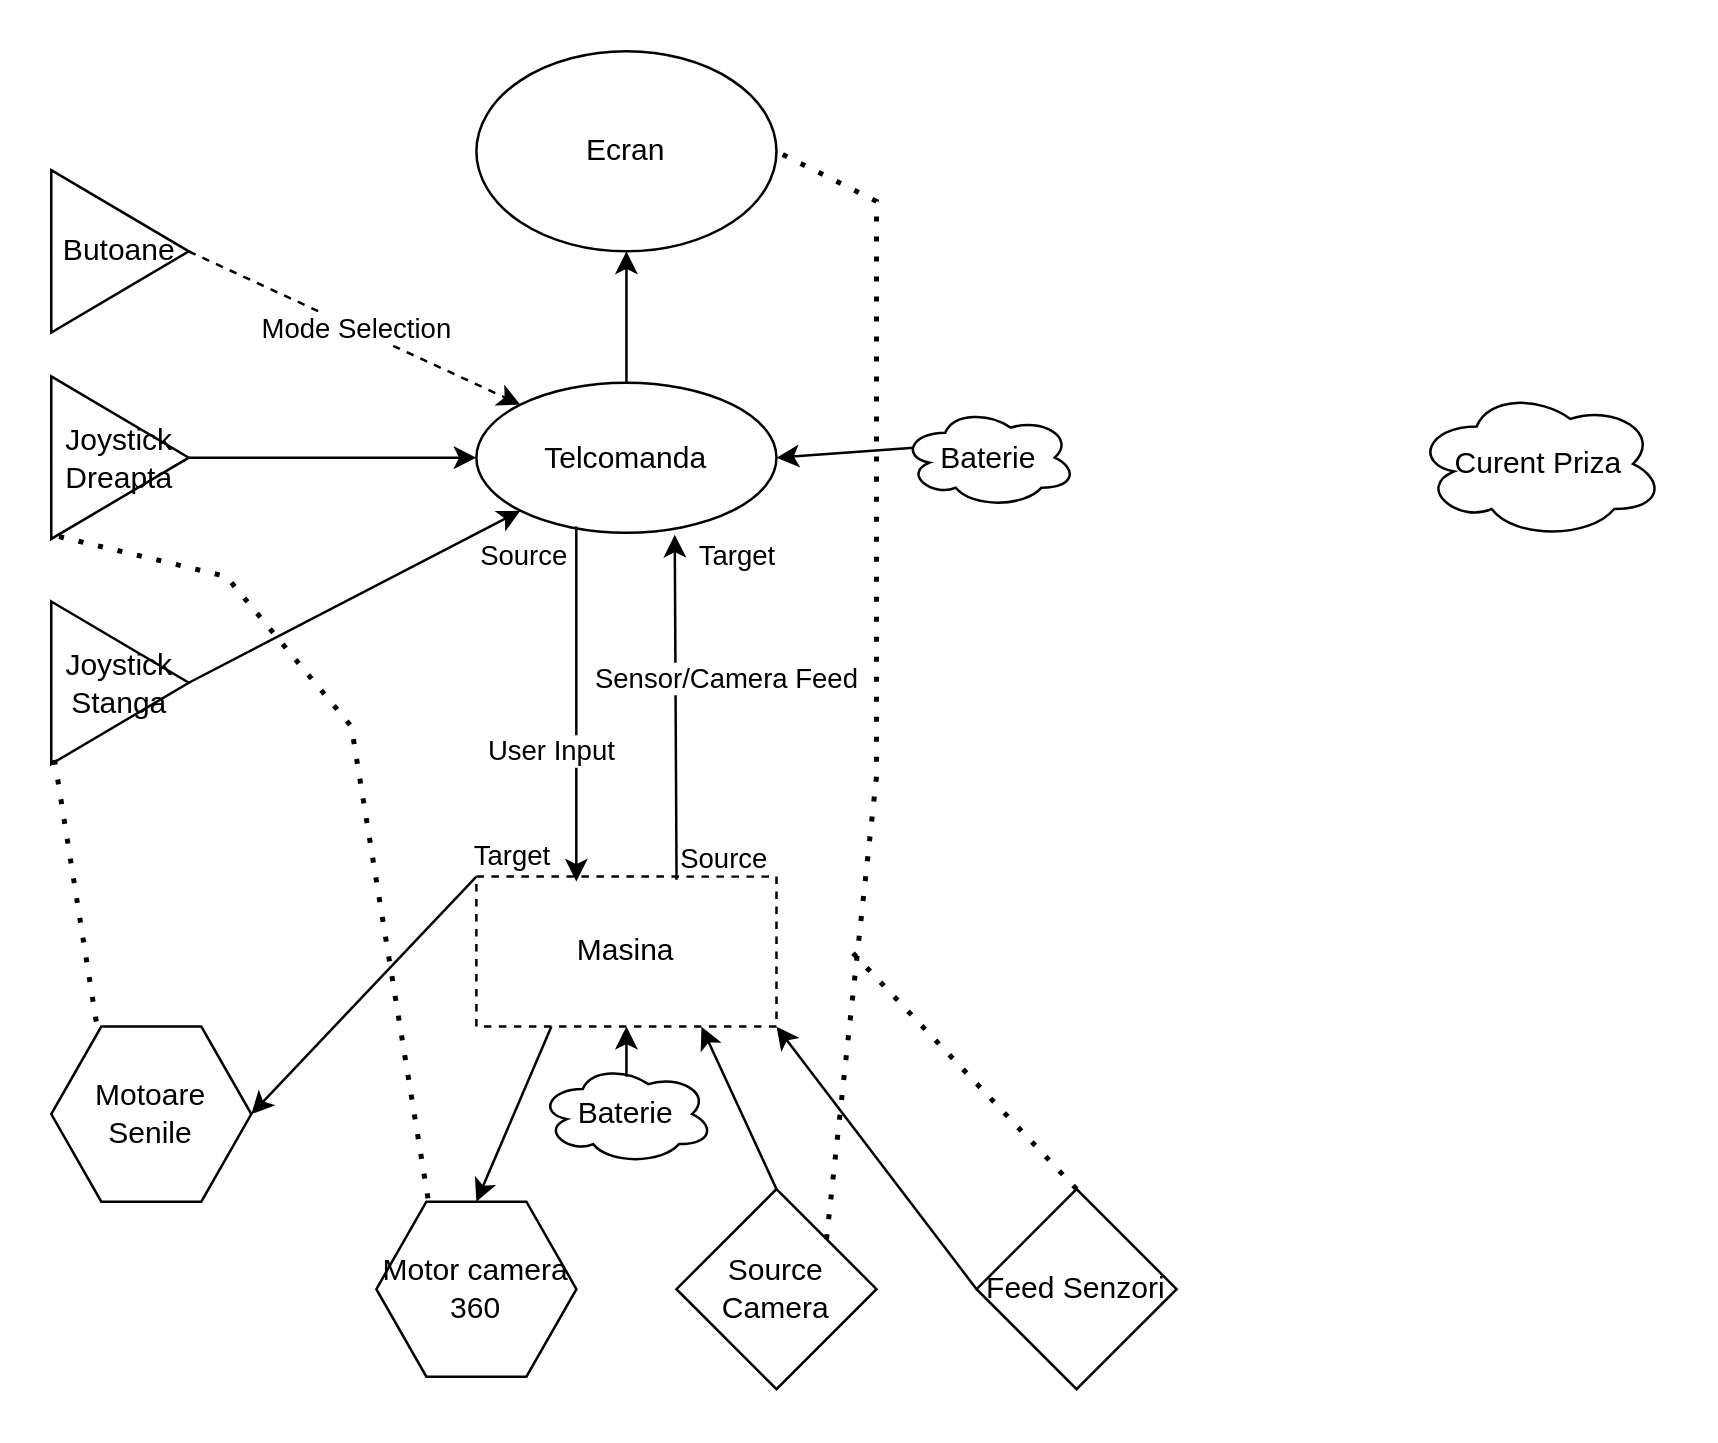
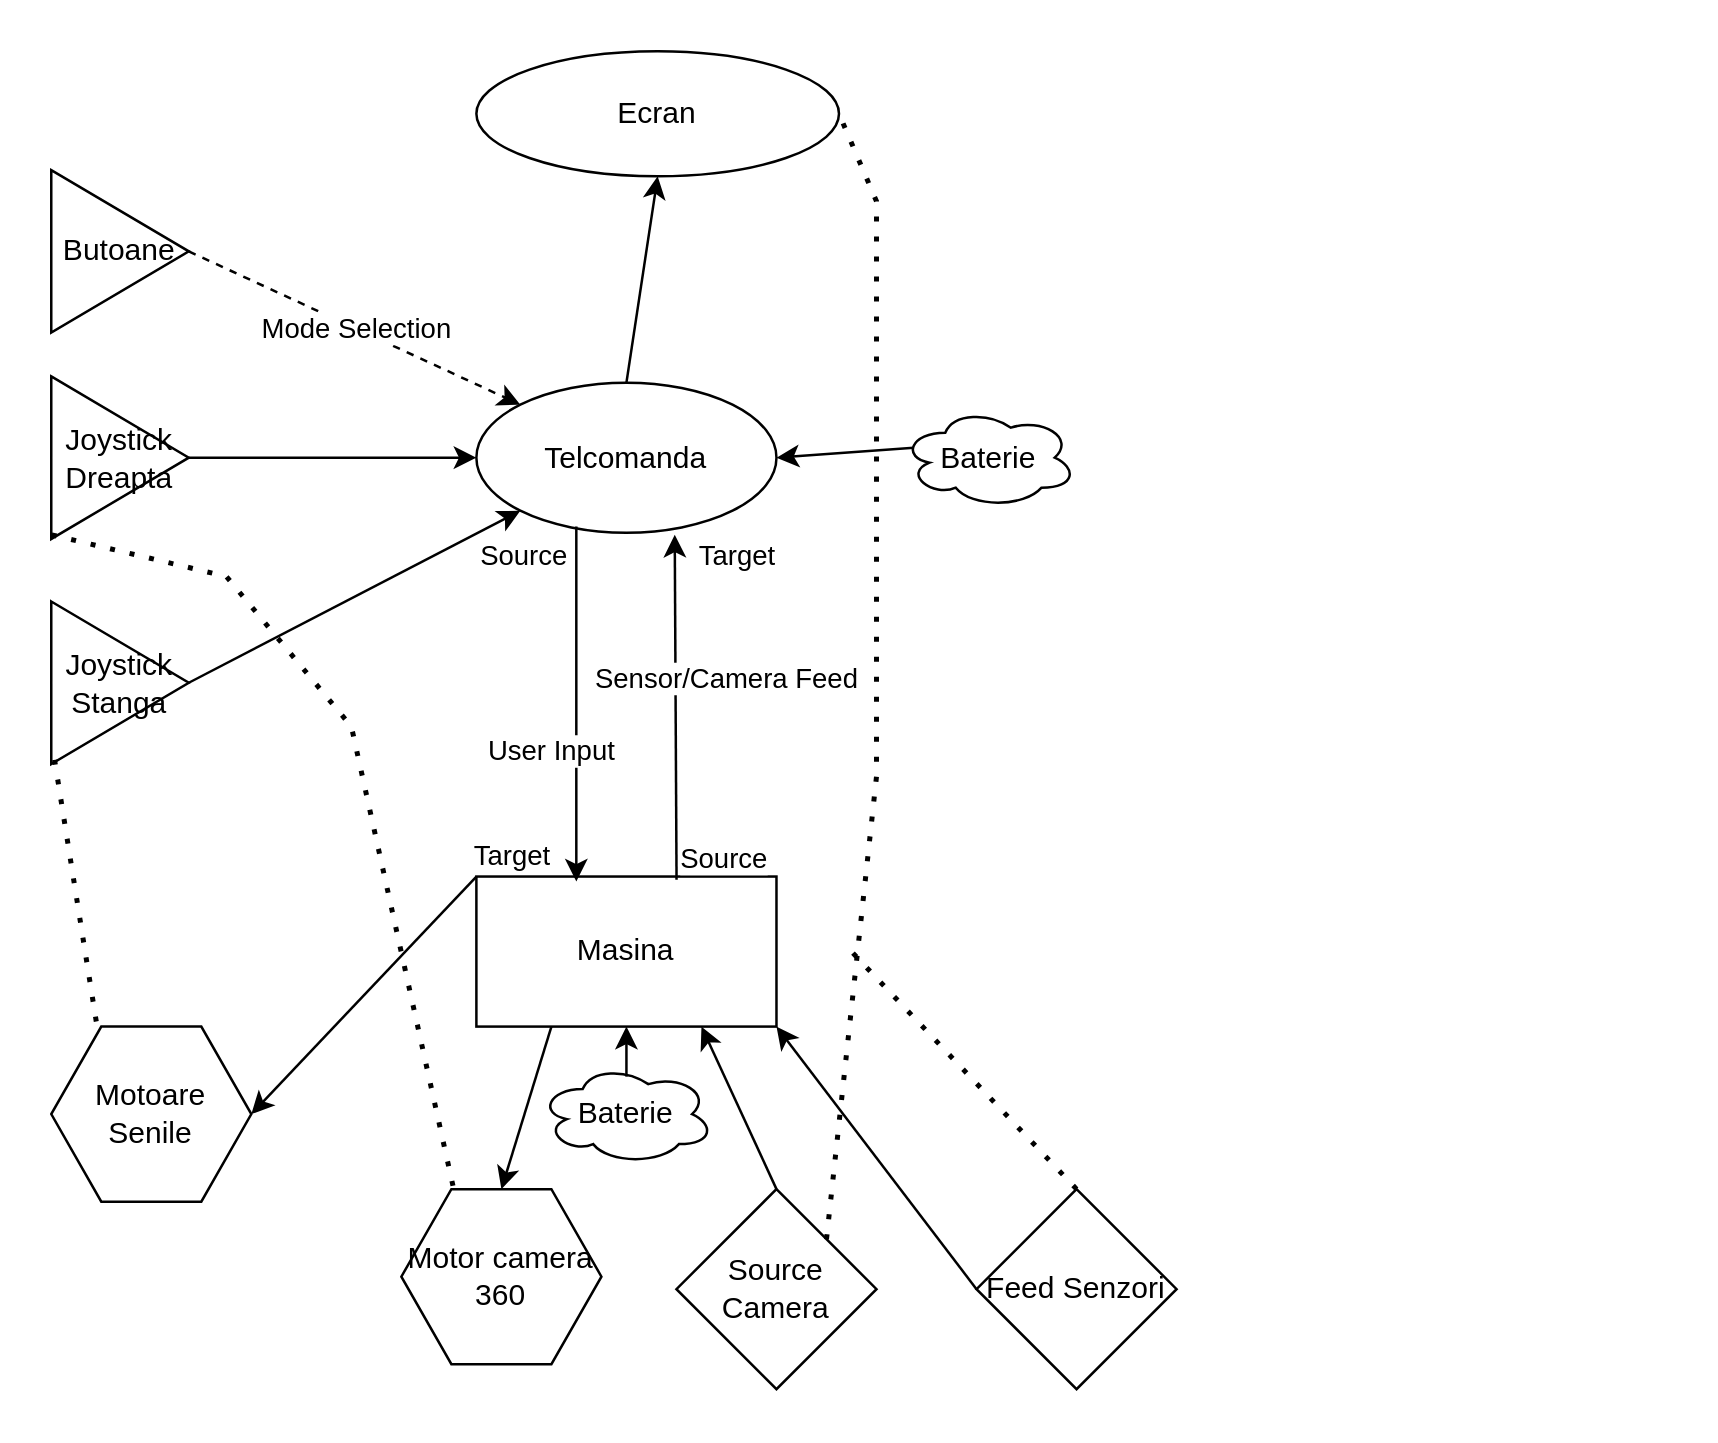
node "Ecran": size 300x200 -> 363x125
node "Curent Priza": removed
node "Masina": style dashed -> solid
node "Motor camera 360": moved (476, 1289) -> (501, 1276)
